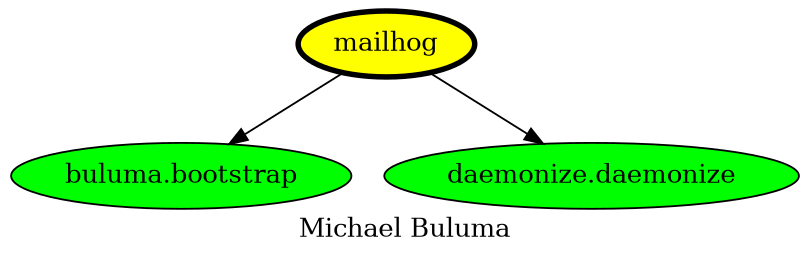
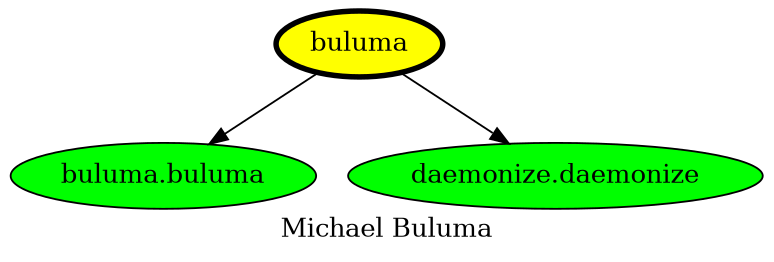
node "mailhog": label "mailhog" -> "buluma"
node "buluma.bootstrap": label "buluma.bootstrap" -> "buluma.buluma"
